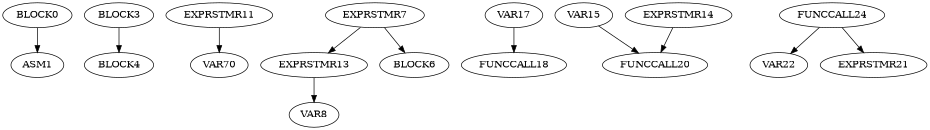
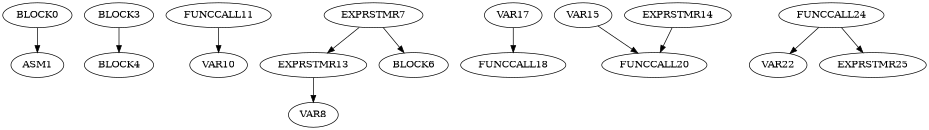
node "EXPRSTMR11": label "EXPRSTMR11" -> "FUNCCALL11"
node "VAR70": label "VAR70" -> "VAR10"
node "EXPRSTMR21": label "EXPRSTMR21" -> "EXPRSTMR25"
